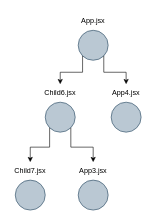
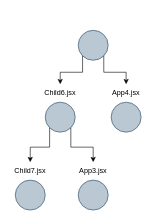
node "App.jsx": removed
